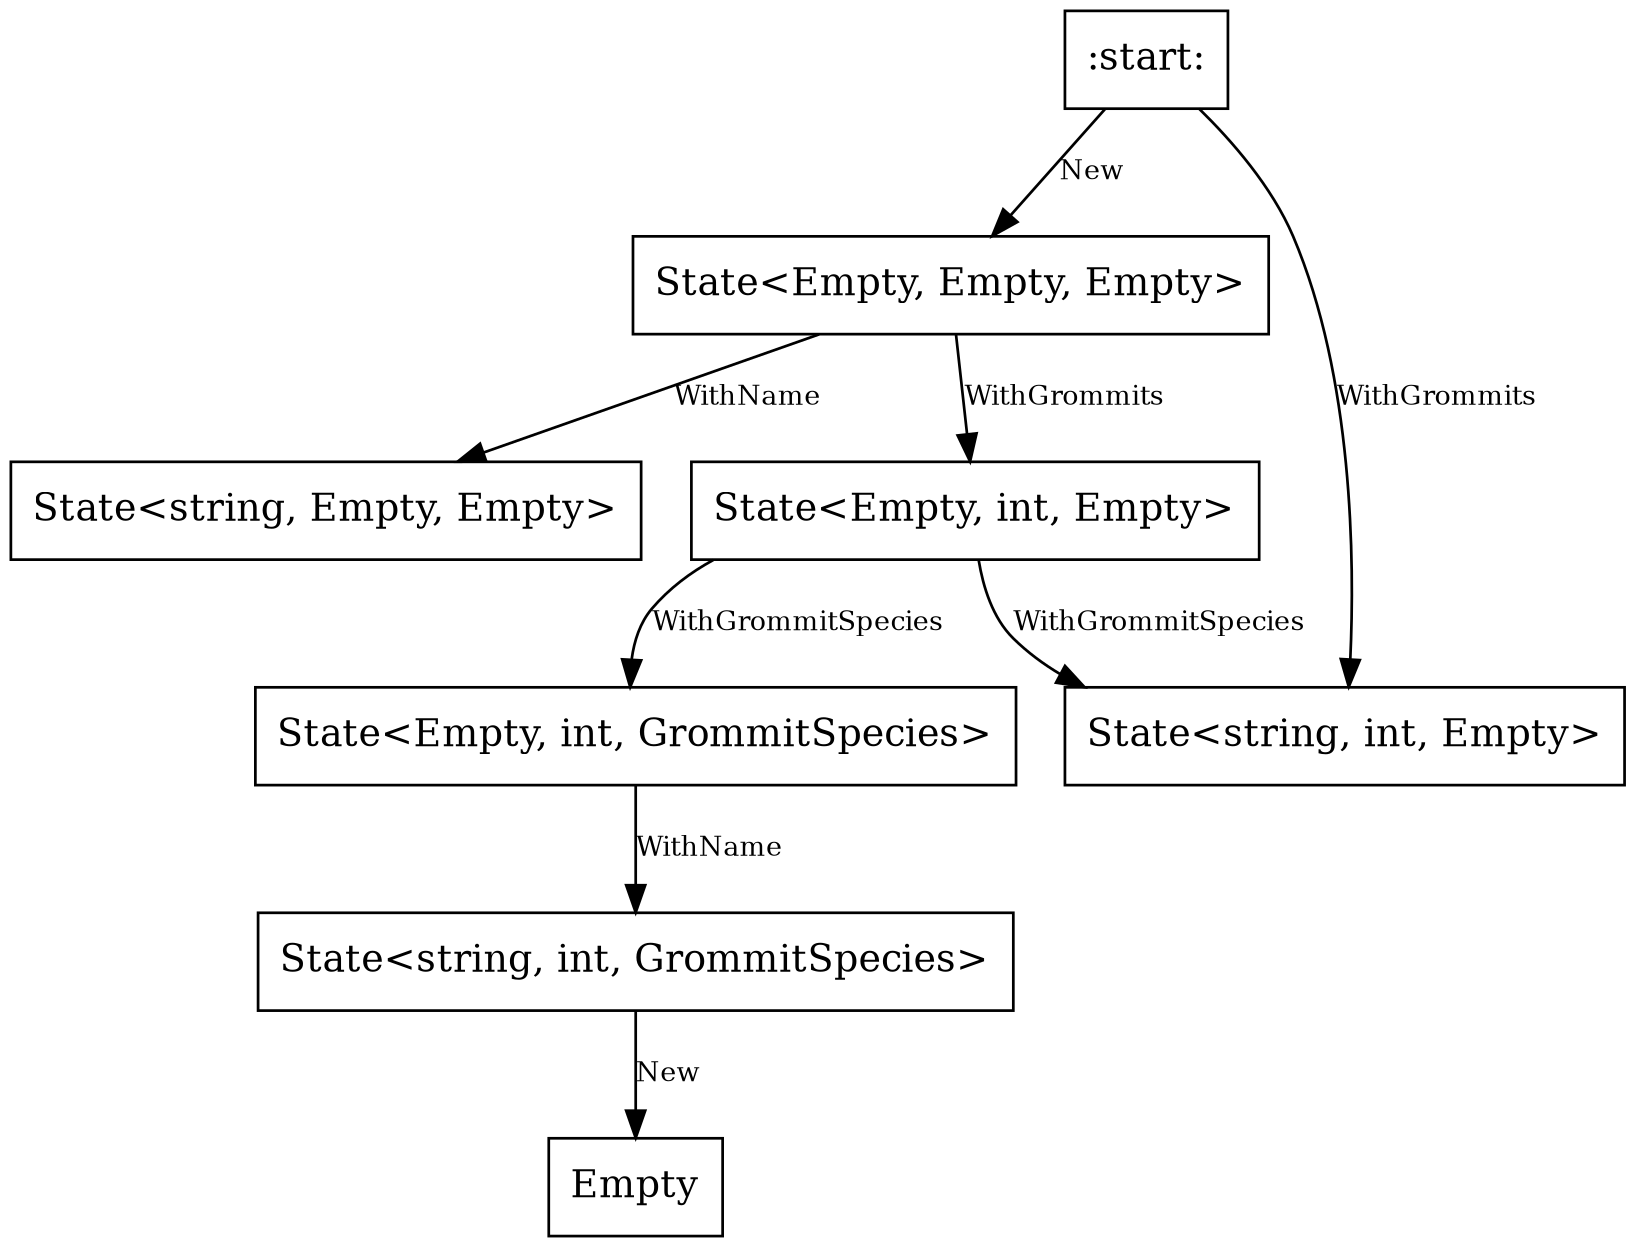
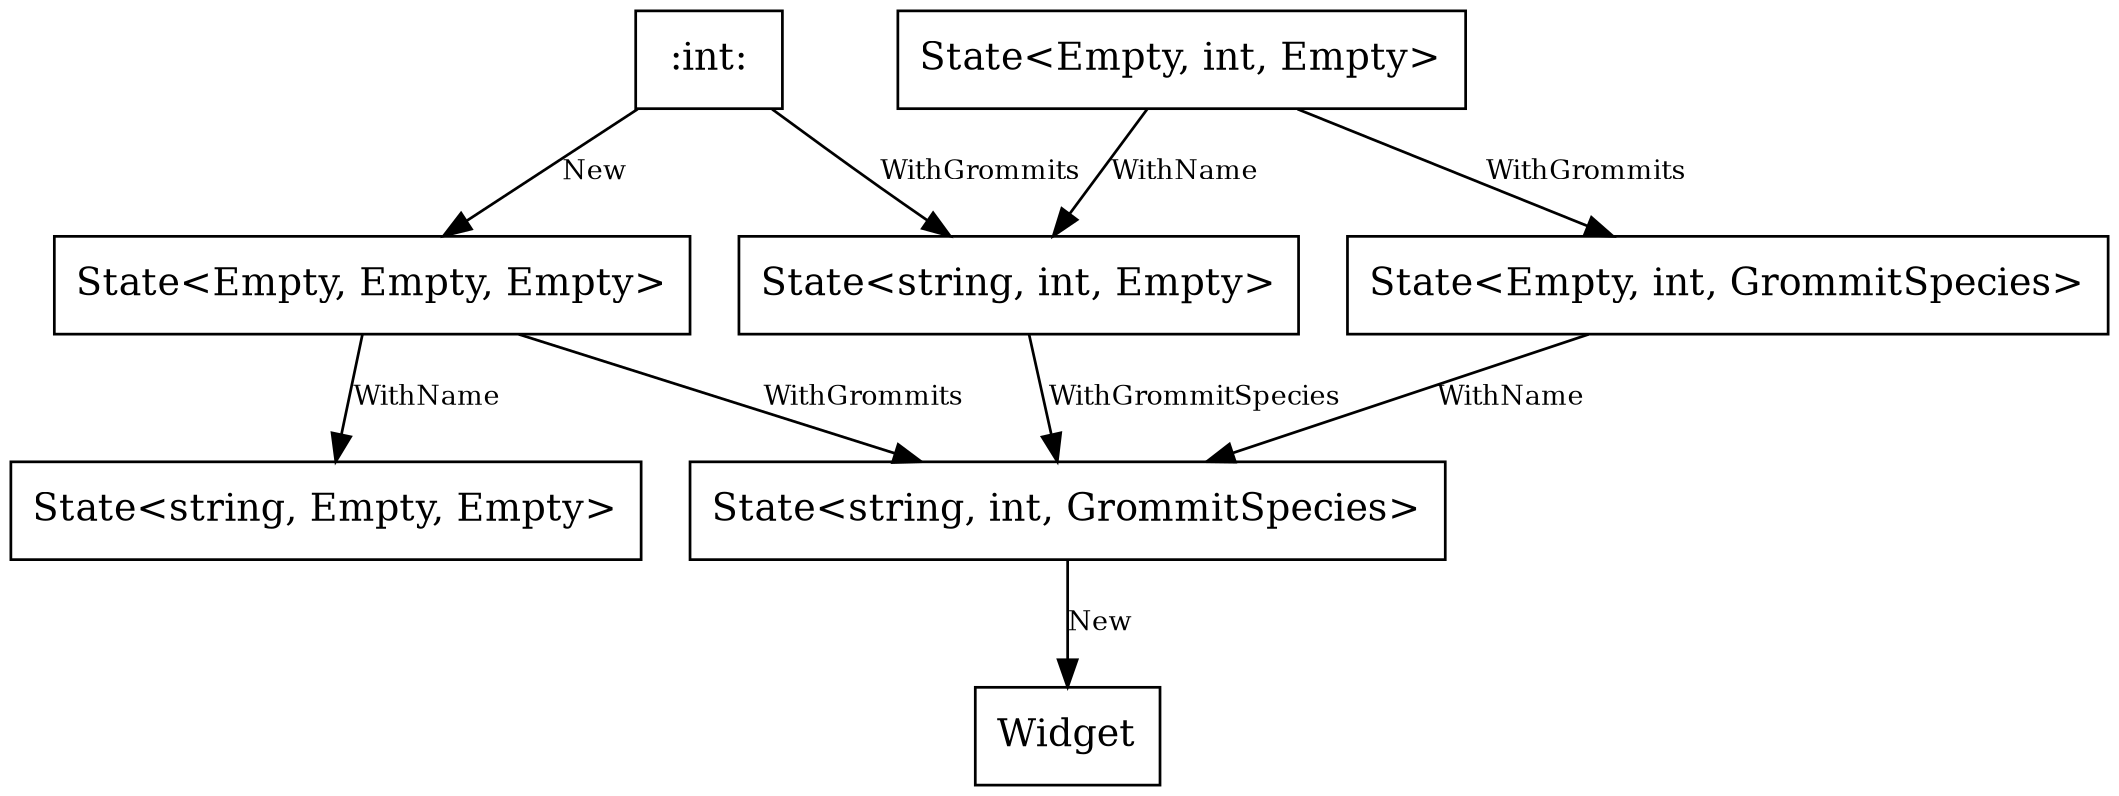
node ":start:": label ":start:" -> ":int:"
edge "State<Empty, Empty, Empty>" -> "State<Empty, int, Empty>": now "State<Empty, Empty, Empty>" -> "State<string, int, GrommitSpecies>"
edge "State<string, int, Empty>" -> "State<string, int, GrommitSpecies>": added, label "WithGrommitSpecies"
edge "State<Empty, int, Empty>" -> "State<Empty, int, GrommitSpecies>": label "WithGrommitSpecies" -> "WithGrommits"
edge "State<Empty, int, Empty>" -> "State<string, int, Empty>": label "WithGrommitSpecies" -> "WithName"
node "Empty": label "Empty" -> "Widget"
